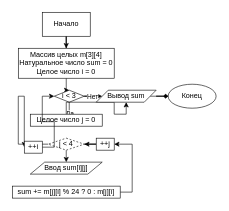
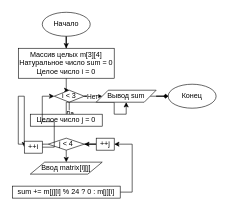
node "Начало": shape rectangle -> ellipse
node "j < 4": style dashed -> solid
node "Ввод sum[i][j]": label "Ввод sum[i][j]" -> "Ввод matrix[i][j]"
